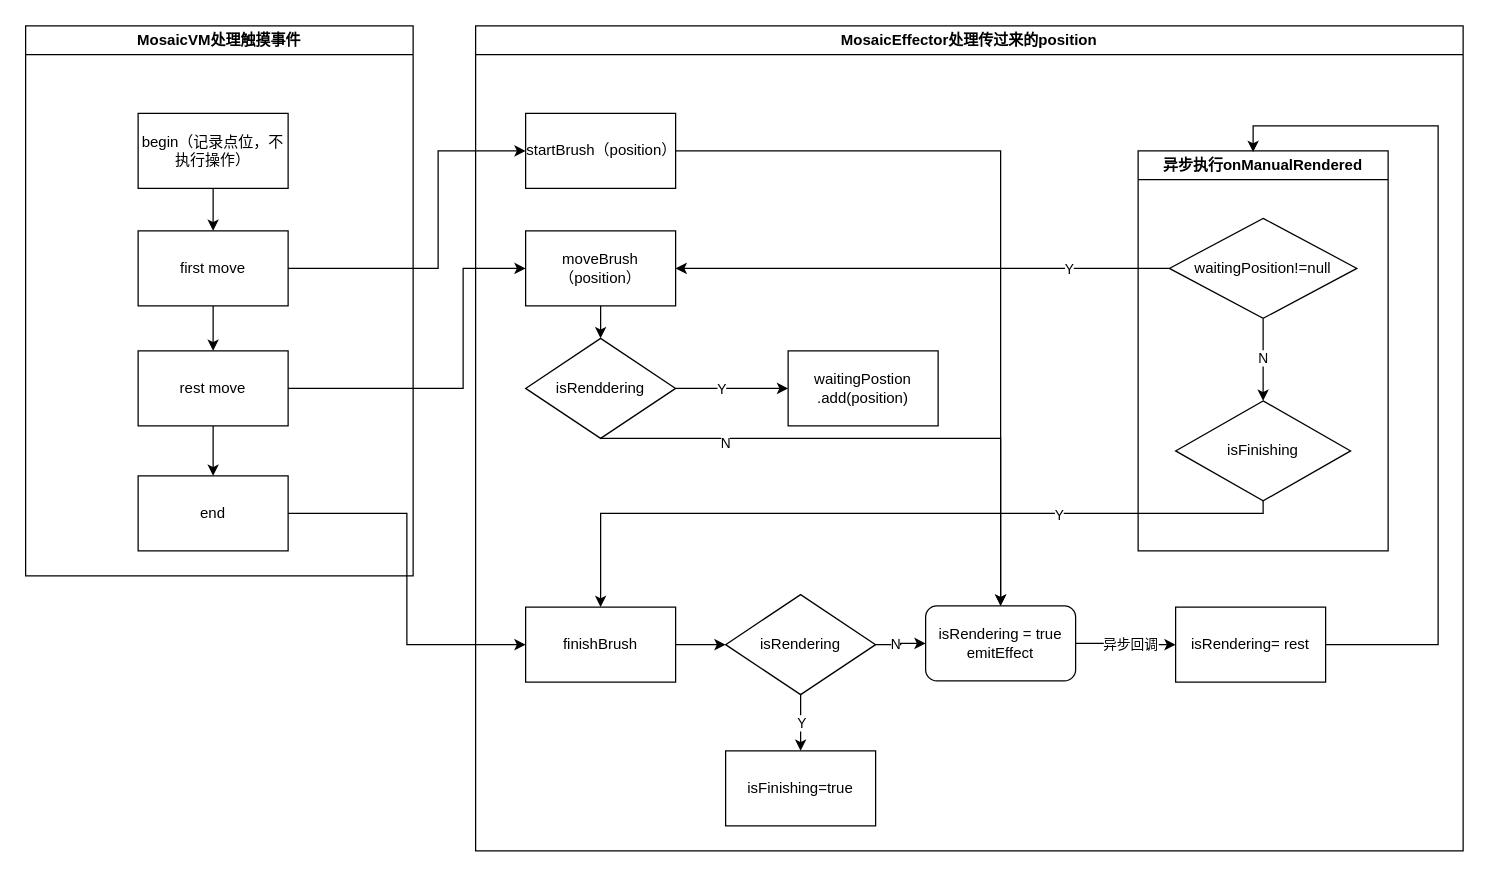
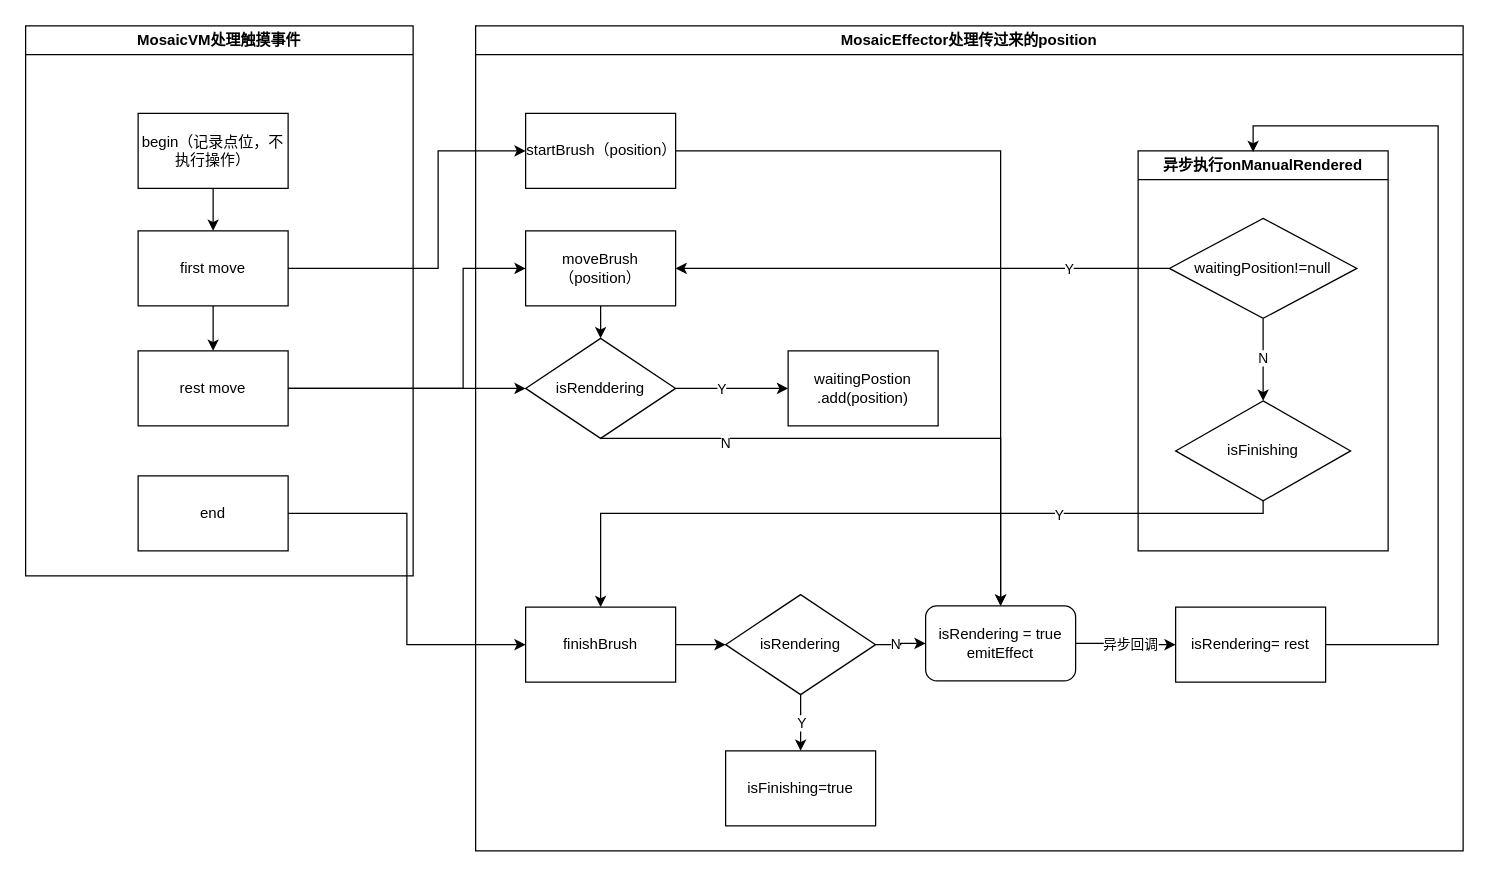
edge "rest move" -> "end": now "rest move" -> "isRenddering"
